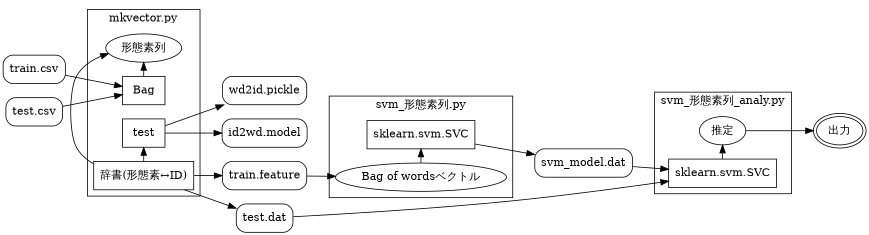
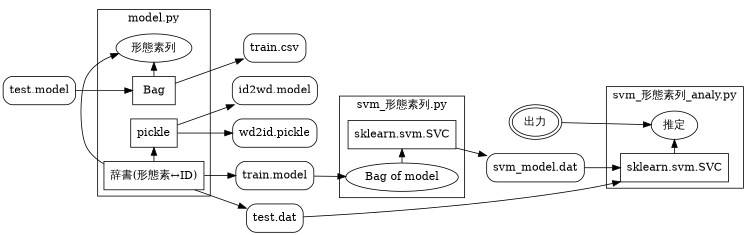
cluster "mkvector.py": label "mkvector.py" -> "model.py"
edge "train.csv" -> "Bag": reversed
node "test.csv": label "test.csv" -> "test.model"
edge "推定" -> "出力": reversed
node "test": label "test" -> "pickle"
node "train.feature": label "train.feature" -> "train.model"
node "Bag of wordsベクトル": label "Bag of wordsベクトル" -> "Bag of model"
